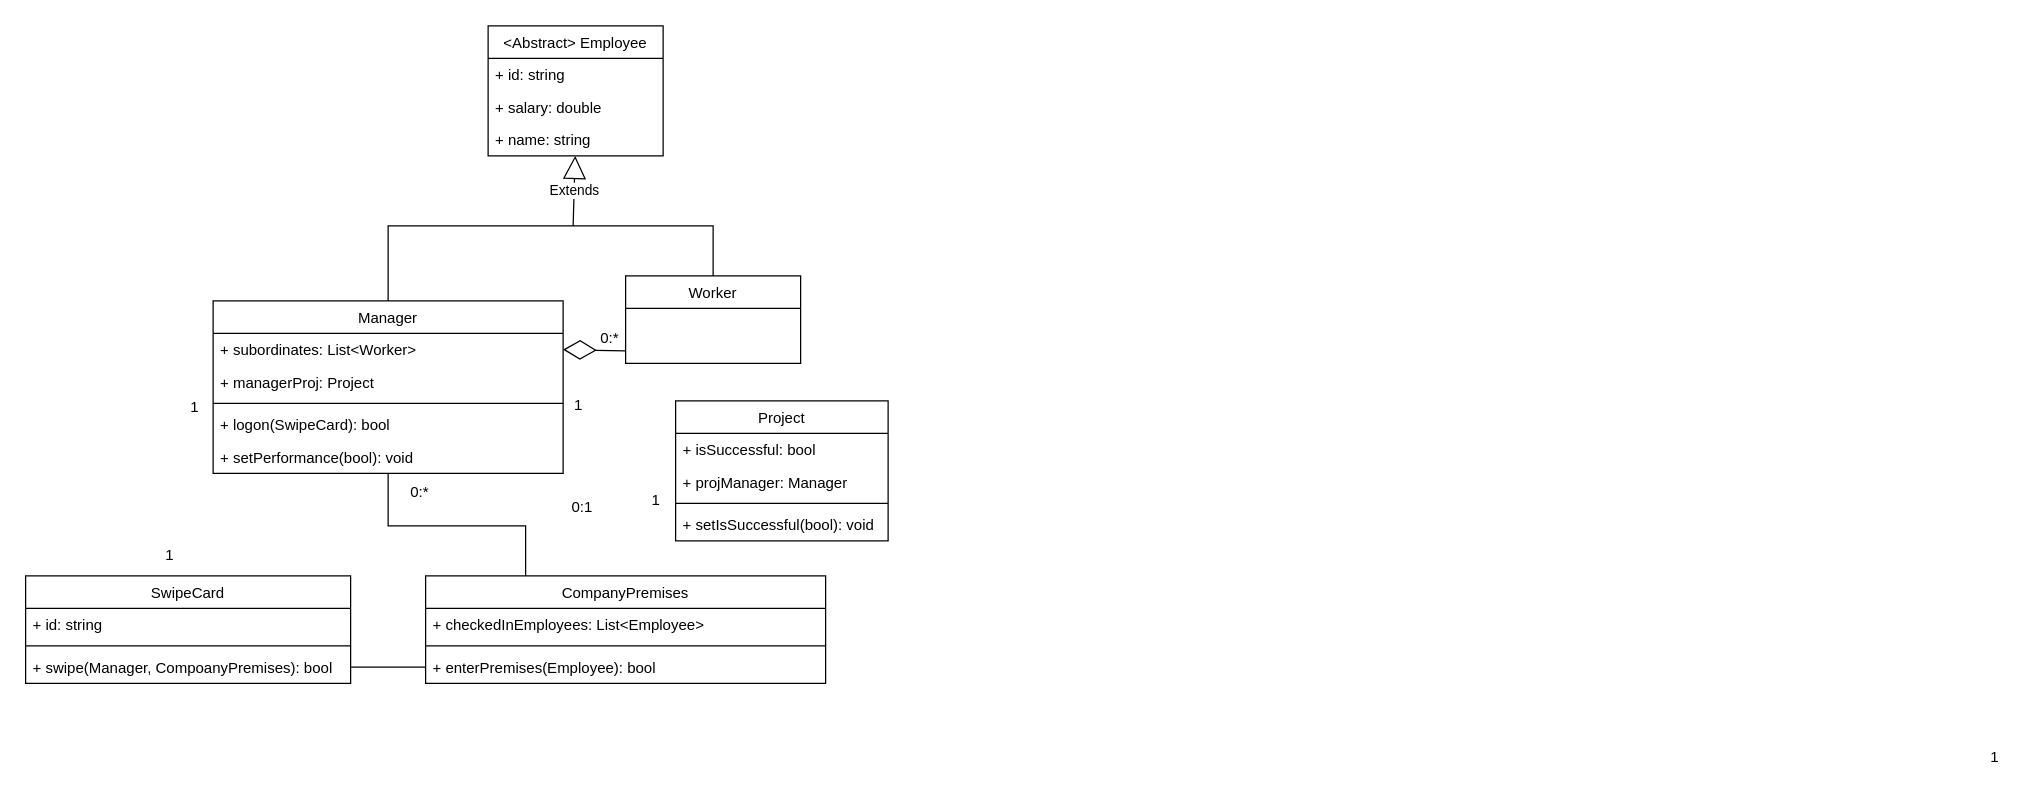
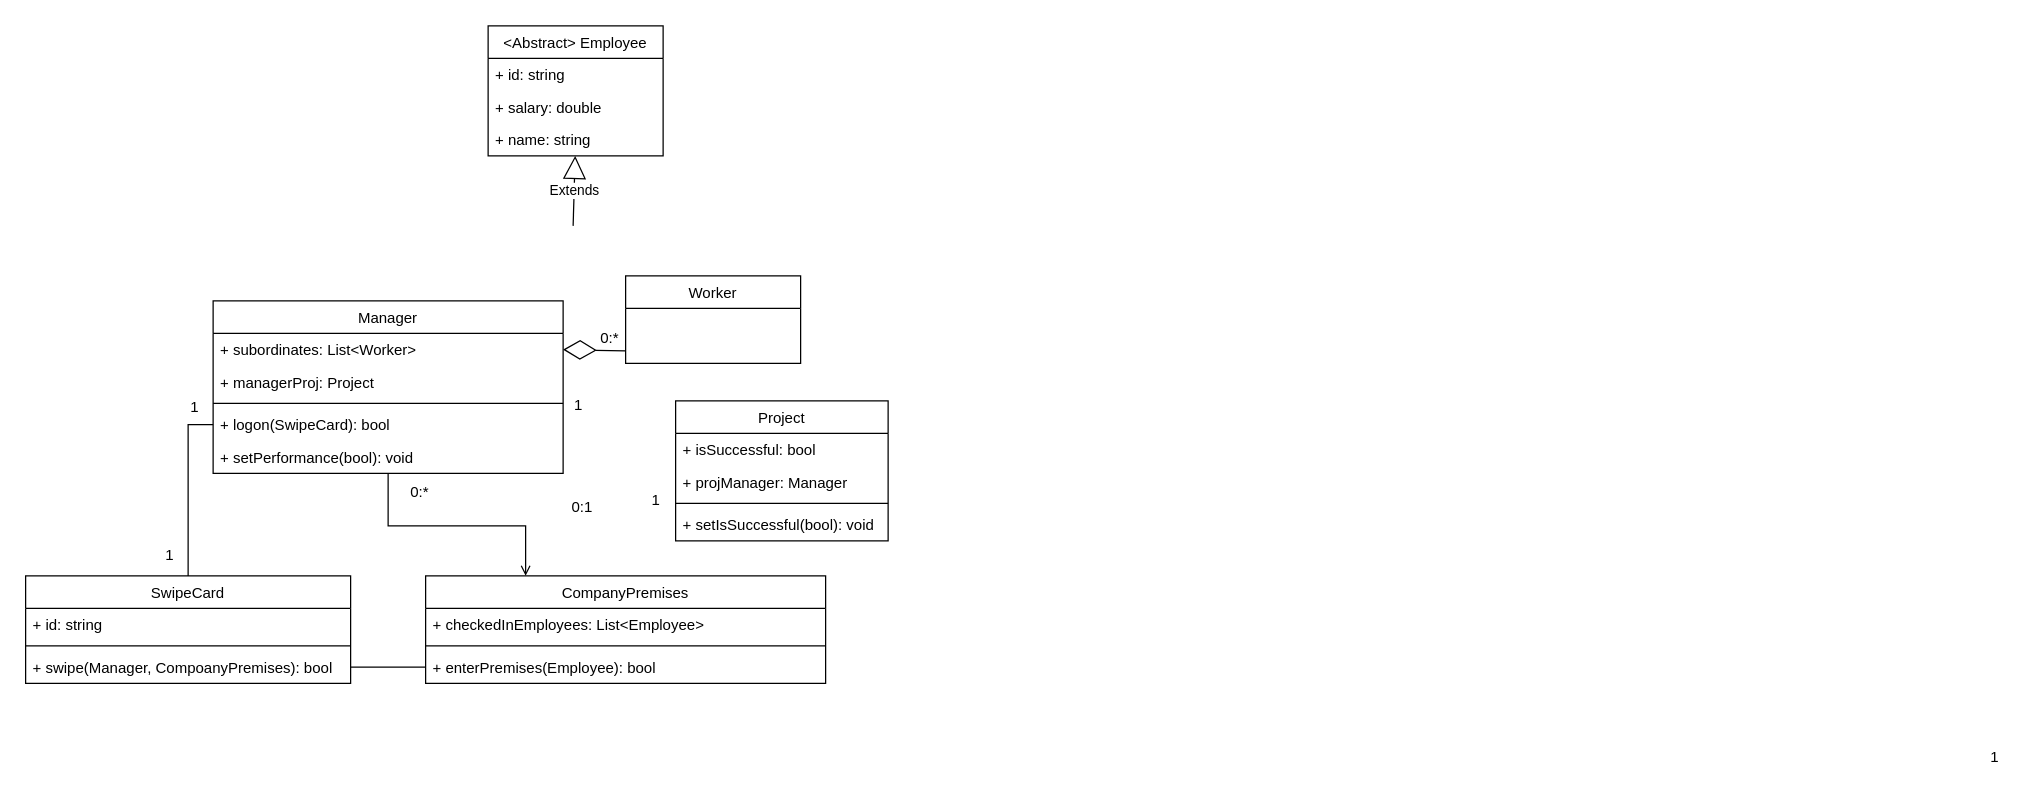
edge "Worker" -- "Manager": removed
edge "+ logon(SwipeCard): bool" -- "SwipeCard": added
edge "+ setPerformance(bool): void" -- "CompanyPremises": arrowhead none -> open
